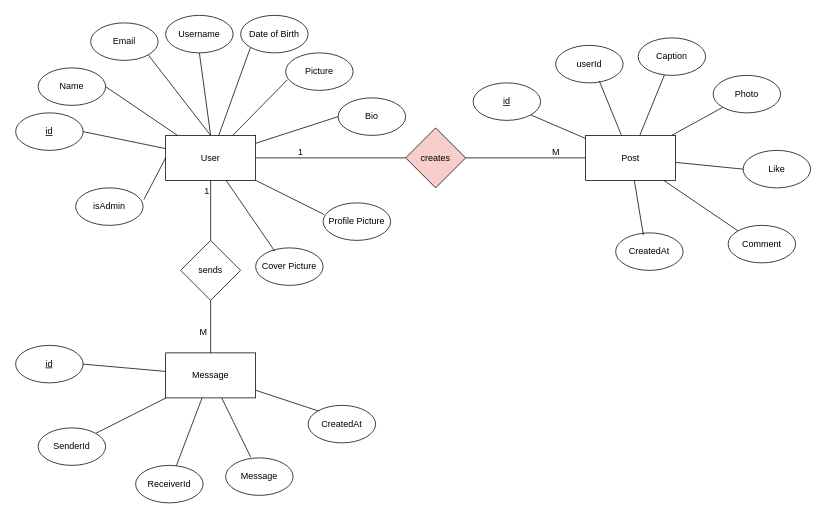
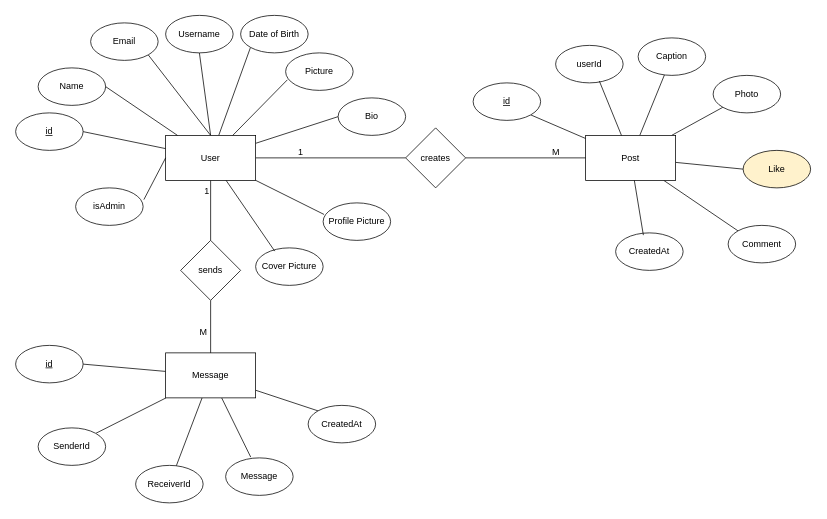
node "creates": fillcolor #f8cecc -> #ffffff
node "Like": fillcolor #ffffff -> #fff2cc
